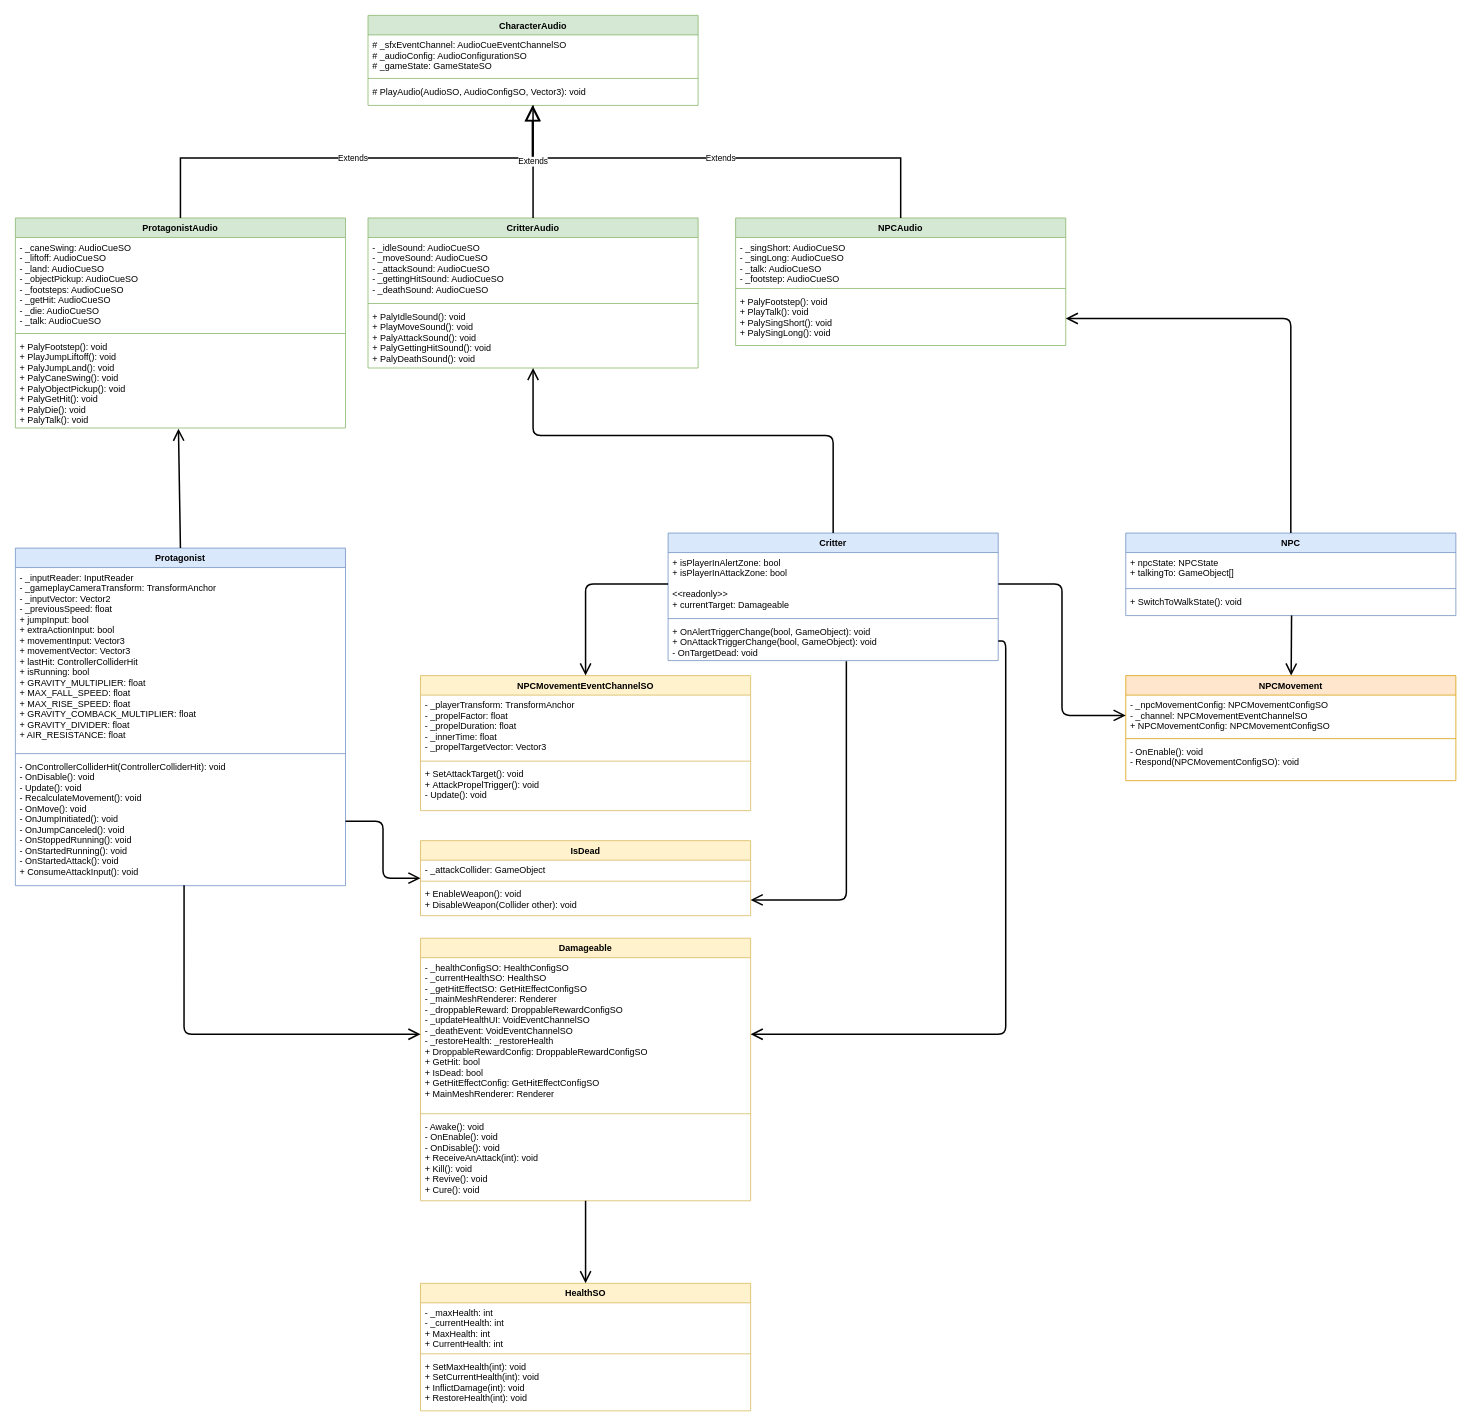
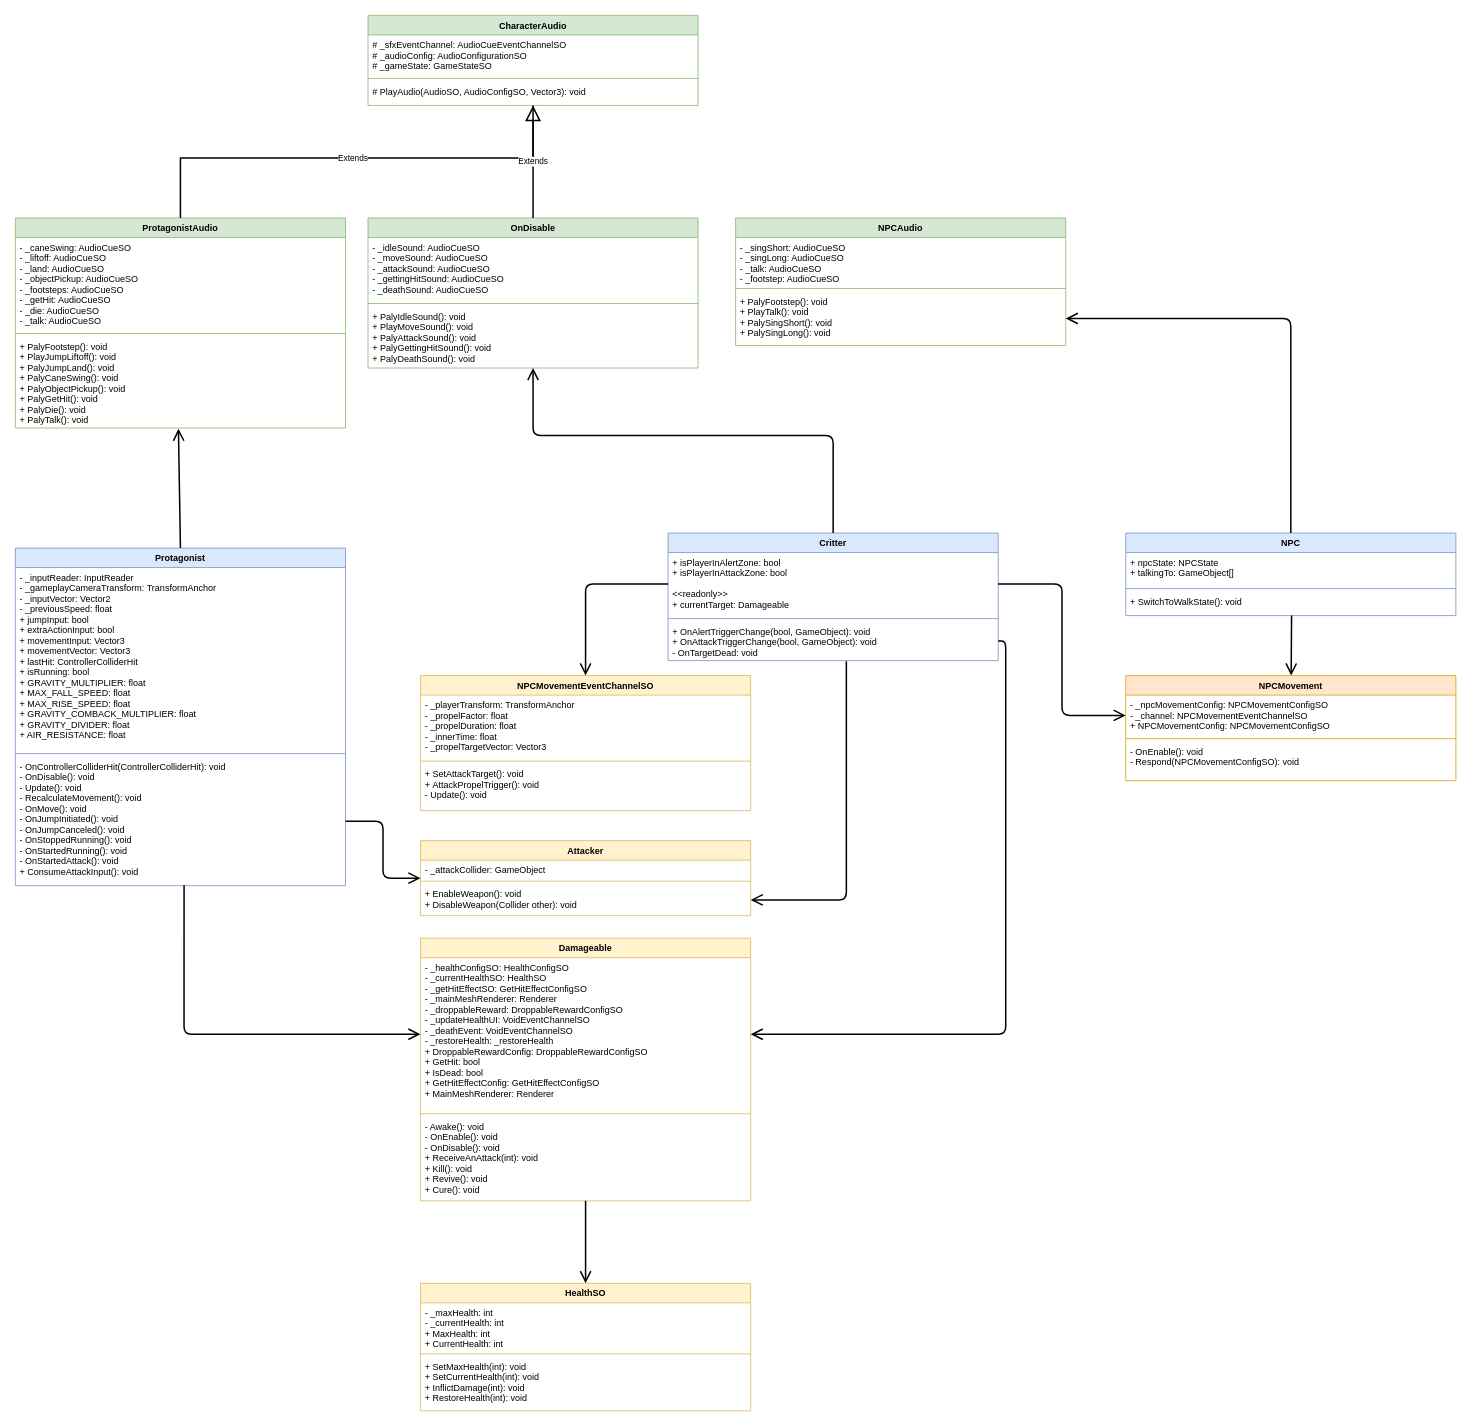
edge "NPCAudio" -> "# PlayAudio(AudioSO, AudioConfigSO, Vector3): void": removed, label "Extends"
node "CritterAudio": label "CritterAudio" -> "OnDisable"
node "IsDead": label "IsDead" -> "Attacker"
